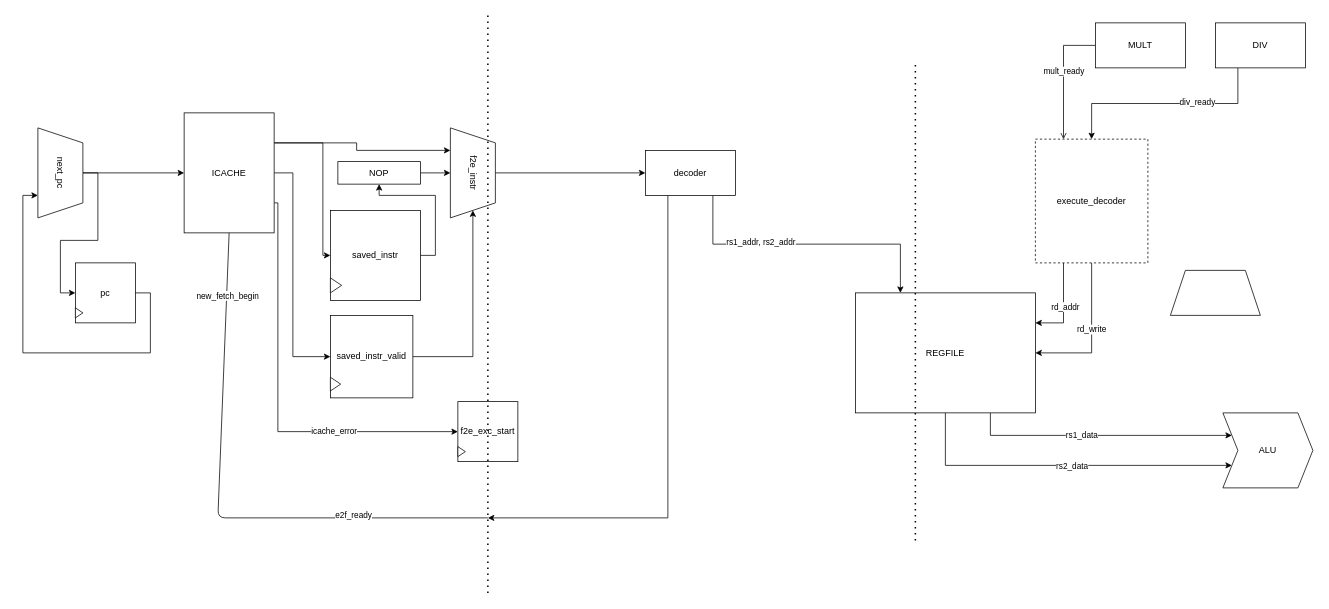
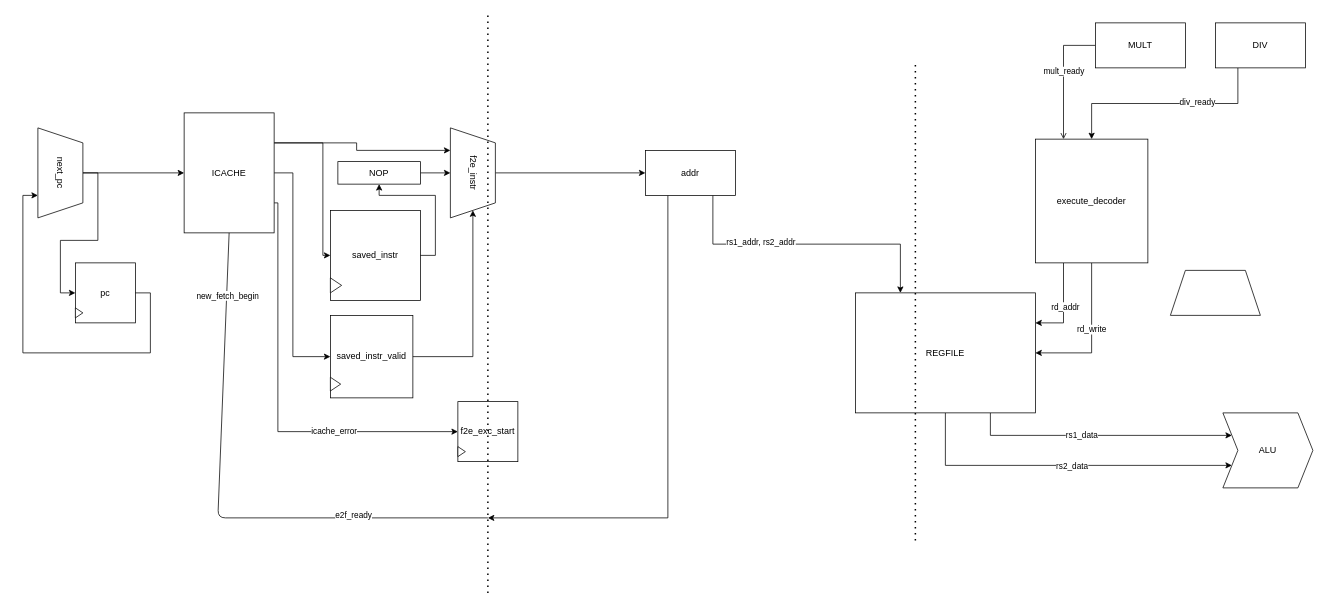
node "decoder": label "decoder" -> "addr"
node "execute_decoder": style dashed -> solid
